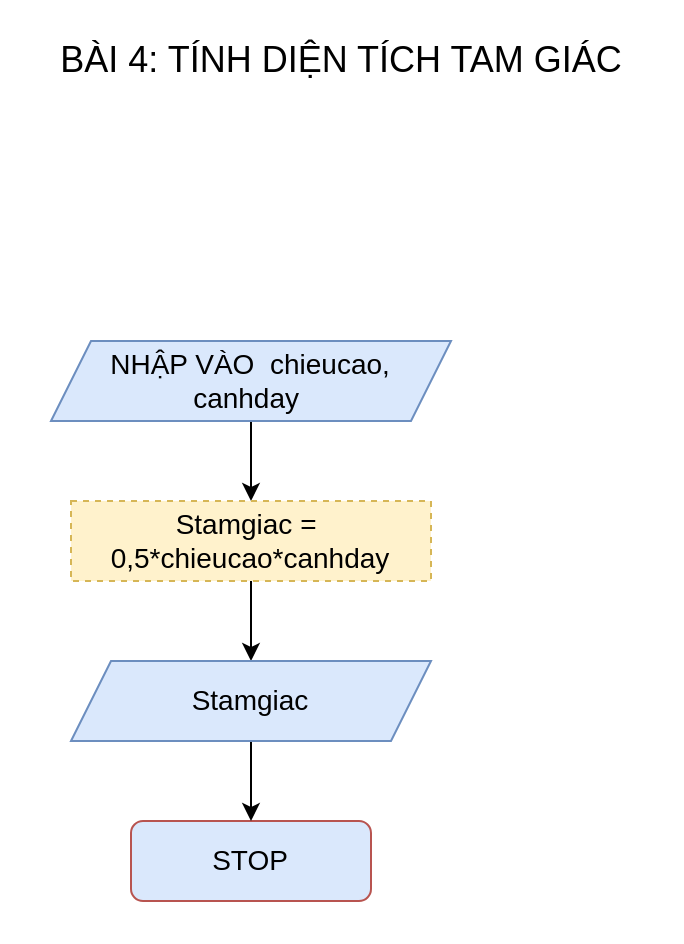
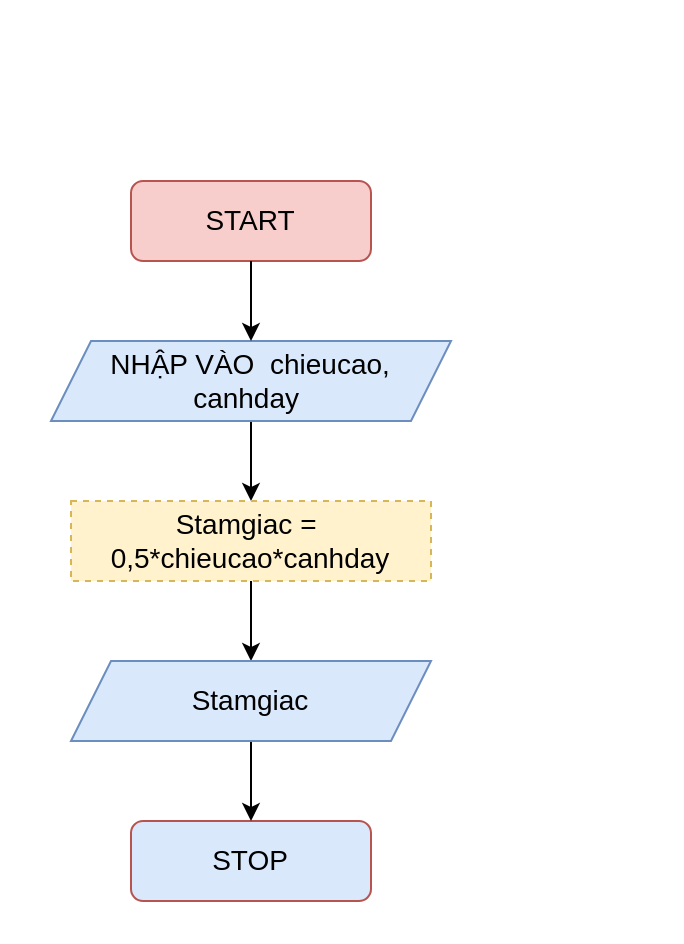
node "BÀI 4: TÍNH DIỆN TÍCH TAM GIÁC": removed
node "START": added
edge "START" -> "NHẬP VÀO chieucao, canhday": added
